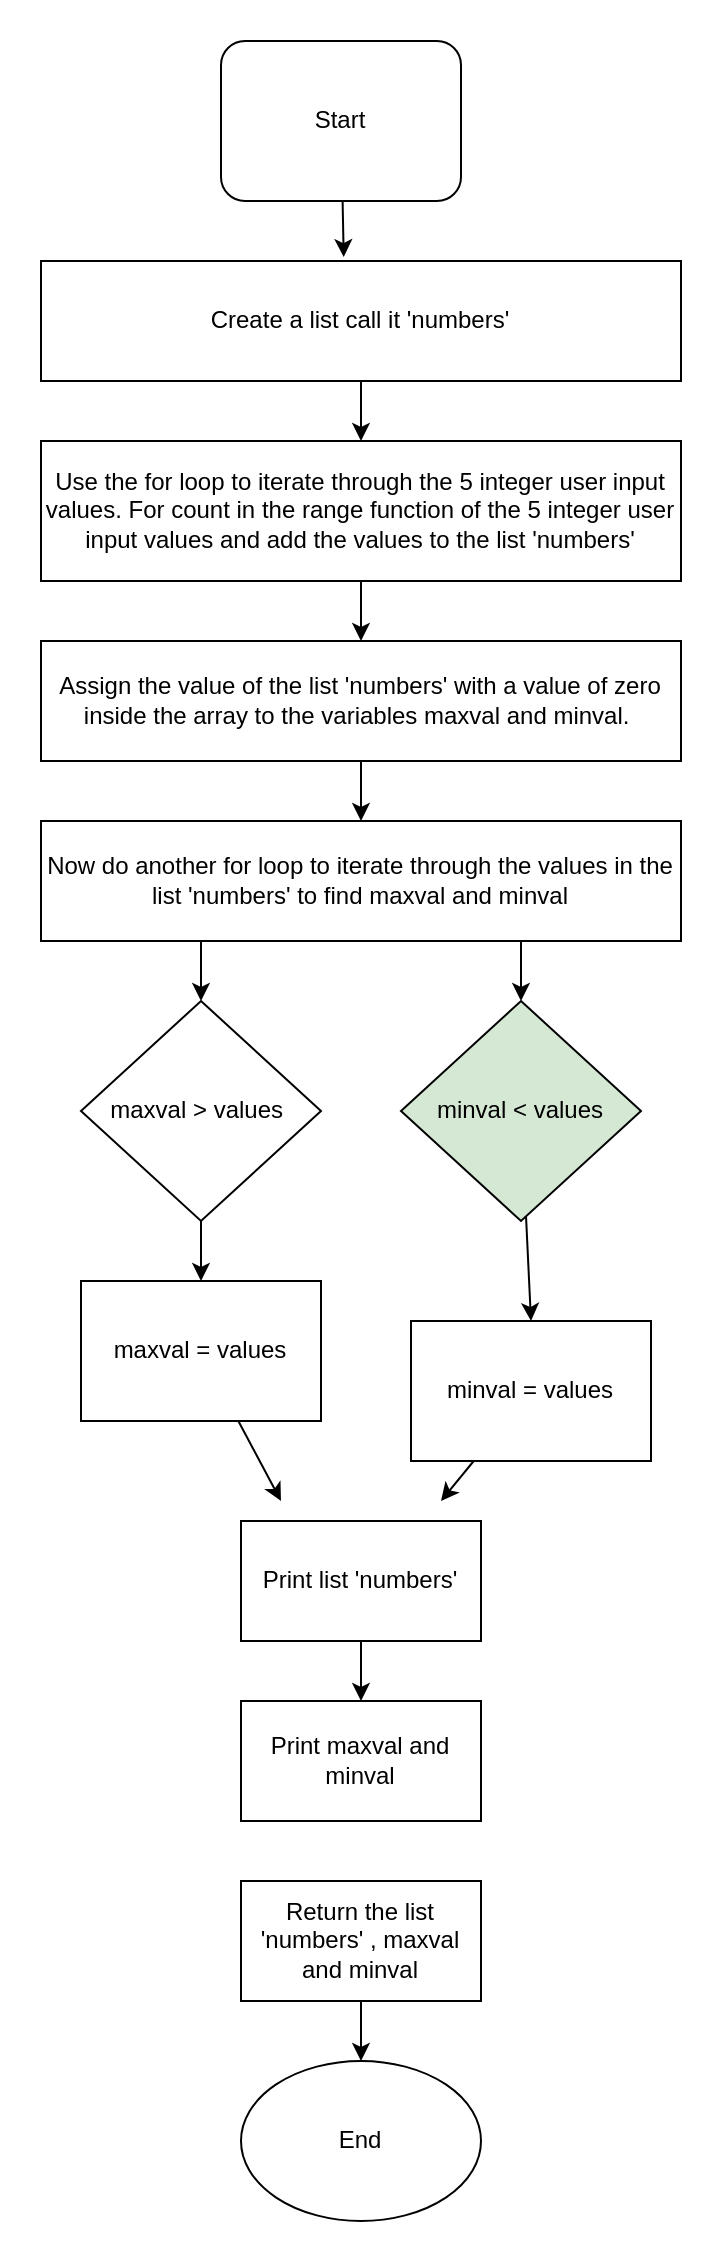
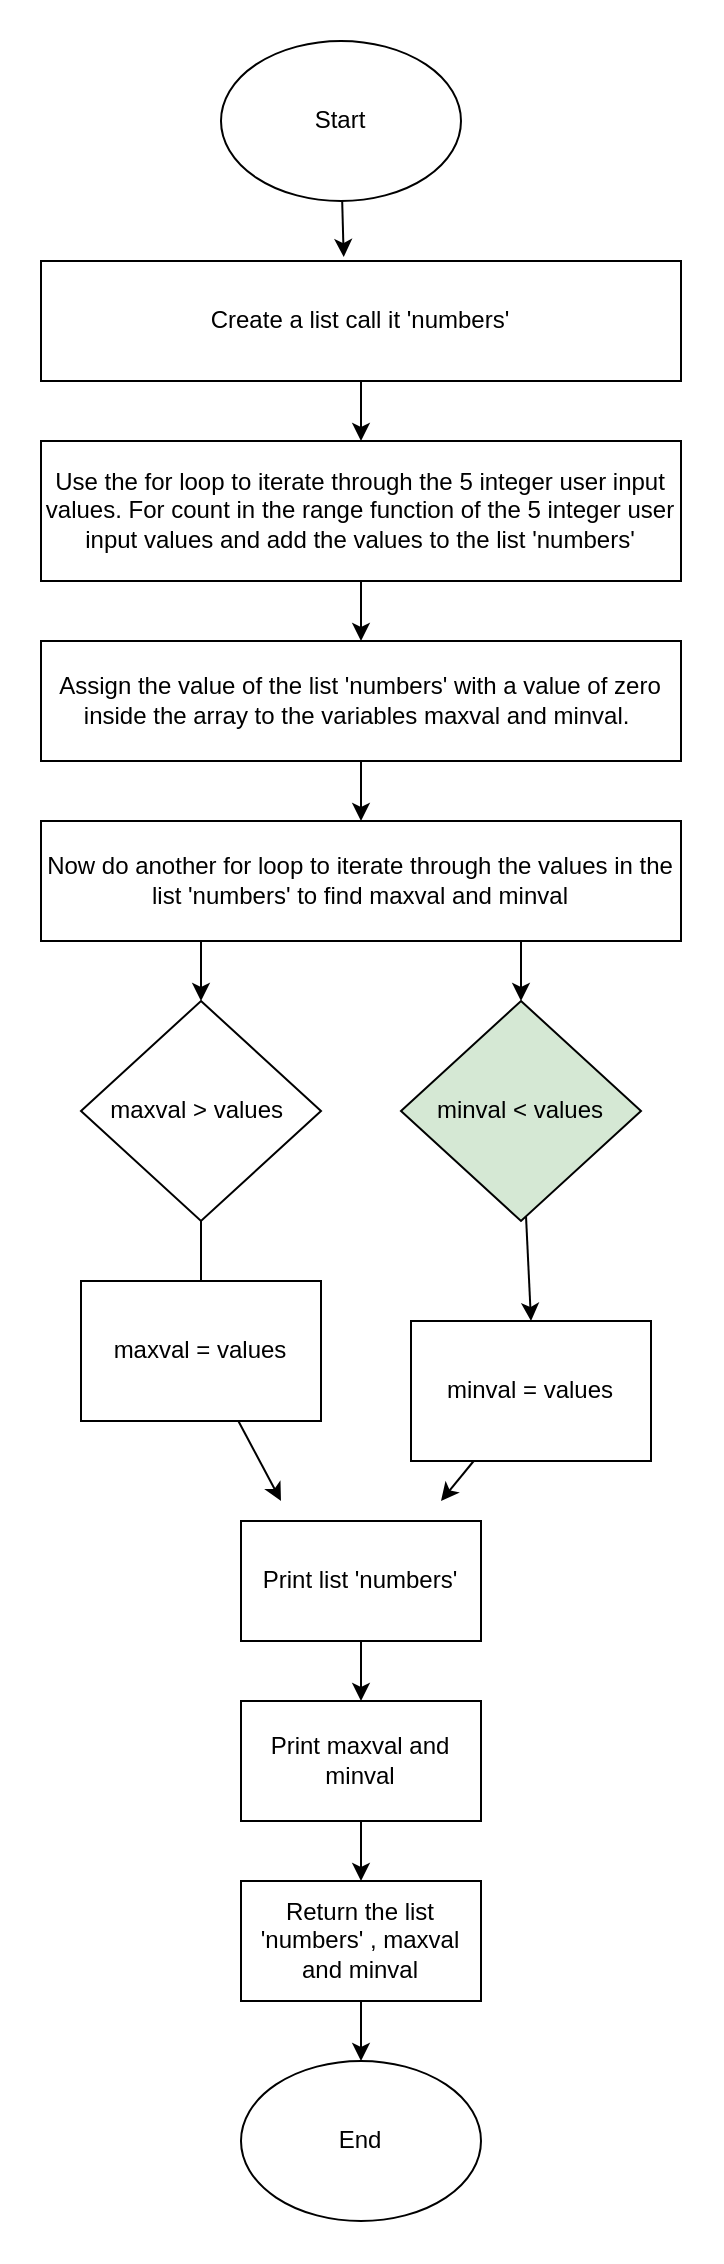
node "Start": shape rounded rectangle -> ellipse
edge "maxval > values" -> "maxval = values": arrowhead classic -> none
edge "Print maxval and minval" -> "Return the list 'numbers' , maxval and minval": added
